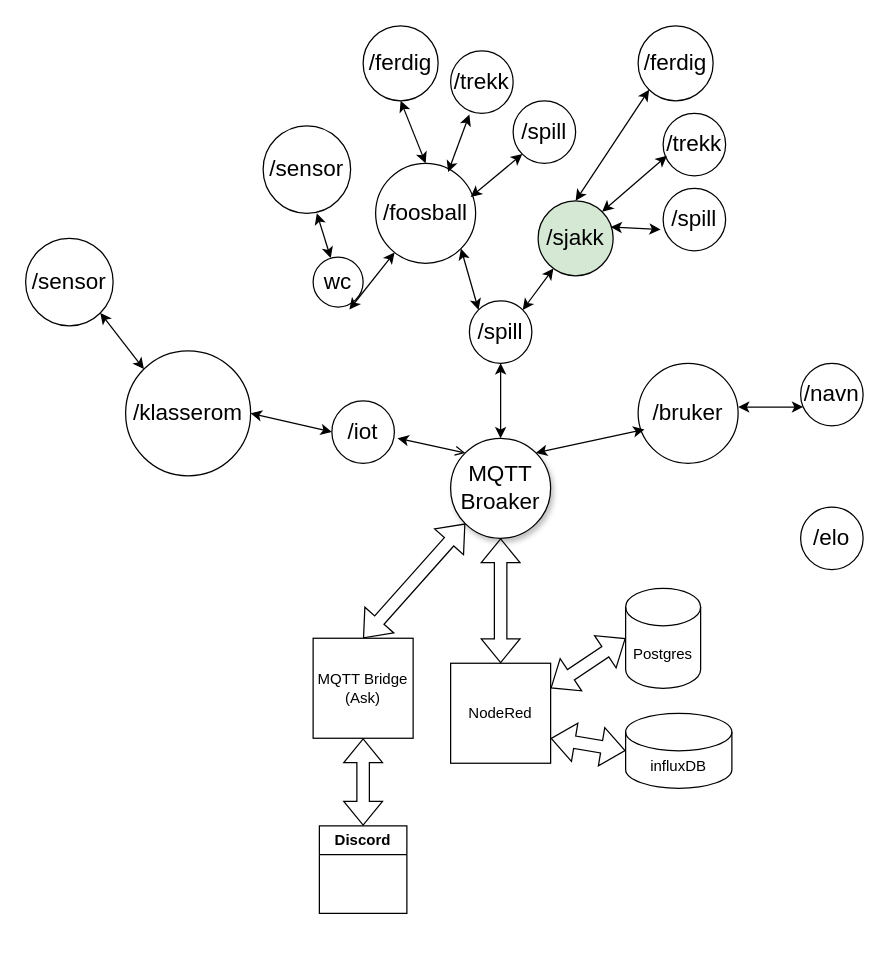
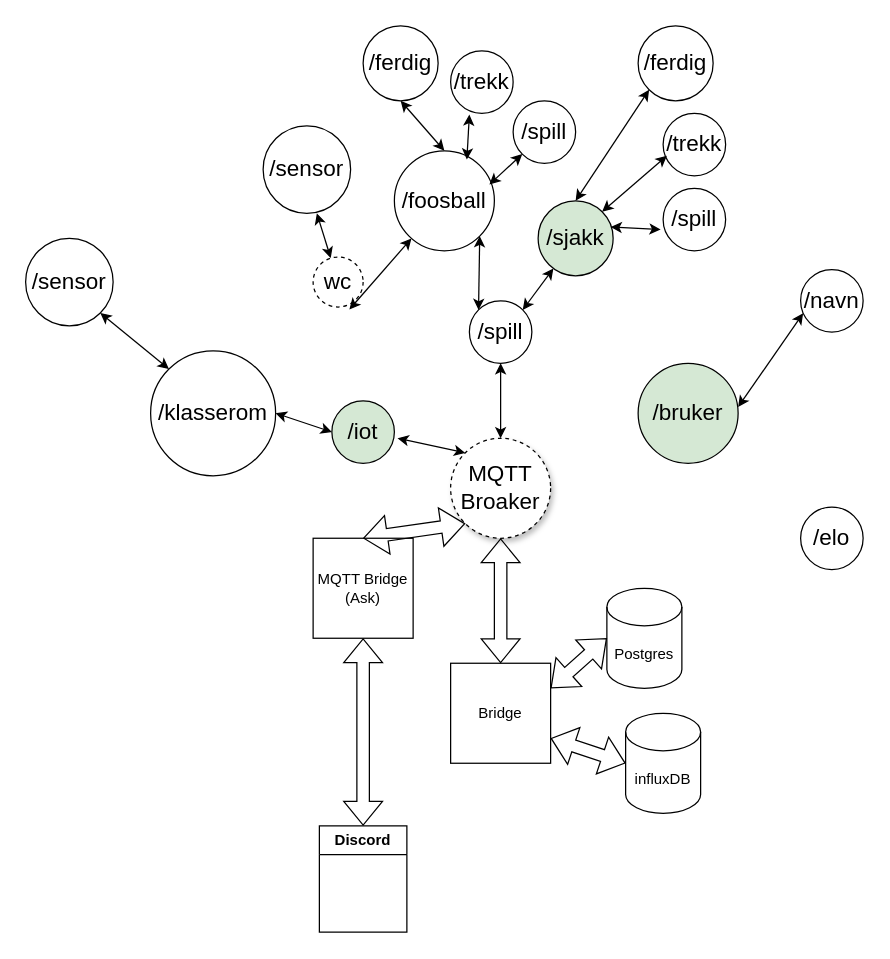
node "/foosball": moved (426, 213) -> (444, 201)
node "wc": style solid -> dashed
node "/navn": moved (832, 394) -> (832, 301)
node "/klasserom": moved (188, 413) -> (213, 413)
node "/bruker": fillcolor #ffffff -> #d5e8d4
node "/iot": fillcolor #ffffff -> #d5e8d4
edge "/bruker" -- "MQTT Broaker": removed
edge "/iot" -- "MQTT Broaker": arrowhead open -> classic
node "MQTT Broaker": style solid -> dashed
node "Postgres": moved (663, 638) -> (644, 638)
node "MQTT Bridge (Ask)": moved (363, 688) -> (363, 588)
node "NodeRed": label "NodeRed" -> "Bridge"
node "influxDB": size 106x75 -> 75x100
node "Discord": size 88x88 -> 88x106
